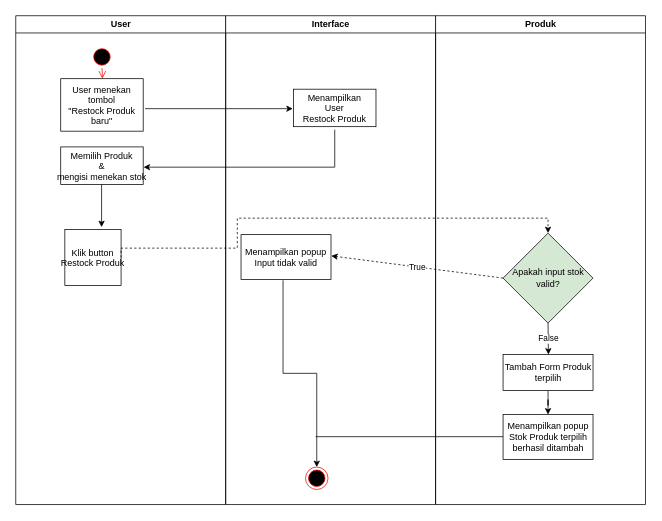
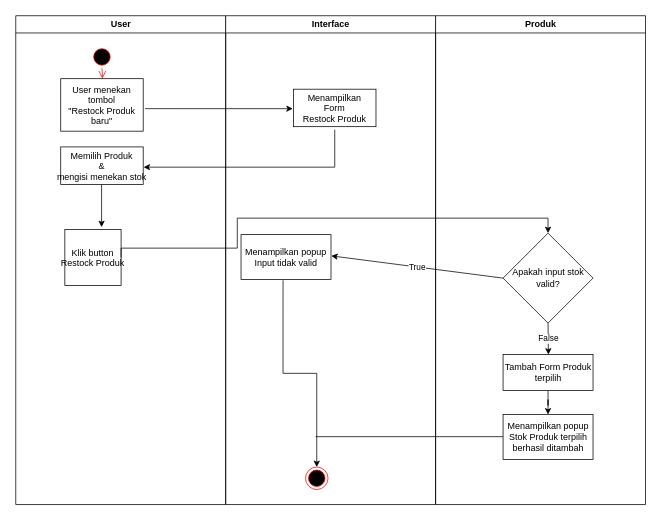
node "Menampilkan User Restock Produk": label "Menampilkan User Restock Produk" -> "Menampilkan Form Restock Produk"
edge "Klik button Restock Produk" -> "Apakah input stok valid?": style dashed -> solid
edge "Apakah input stok valid?" -> "Menampilkan popup Input tidak valid": style dashed -> solid
node "Apakah input stok valid?": fillcolor #d5e8d4 -> #ffffff
